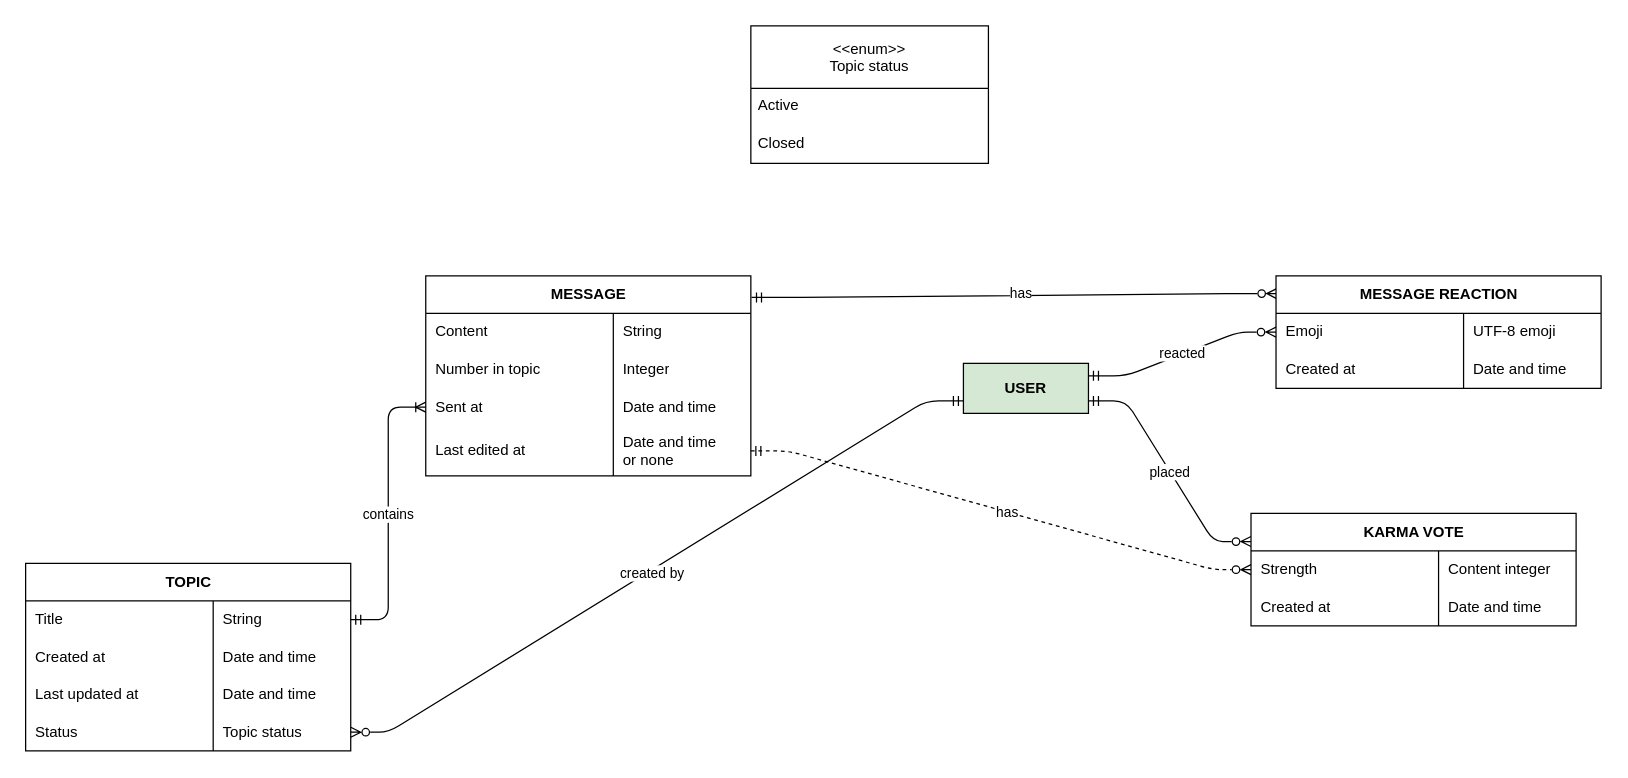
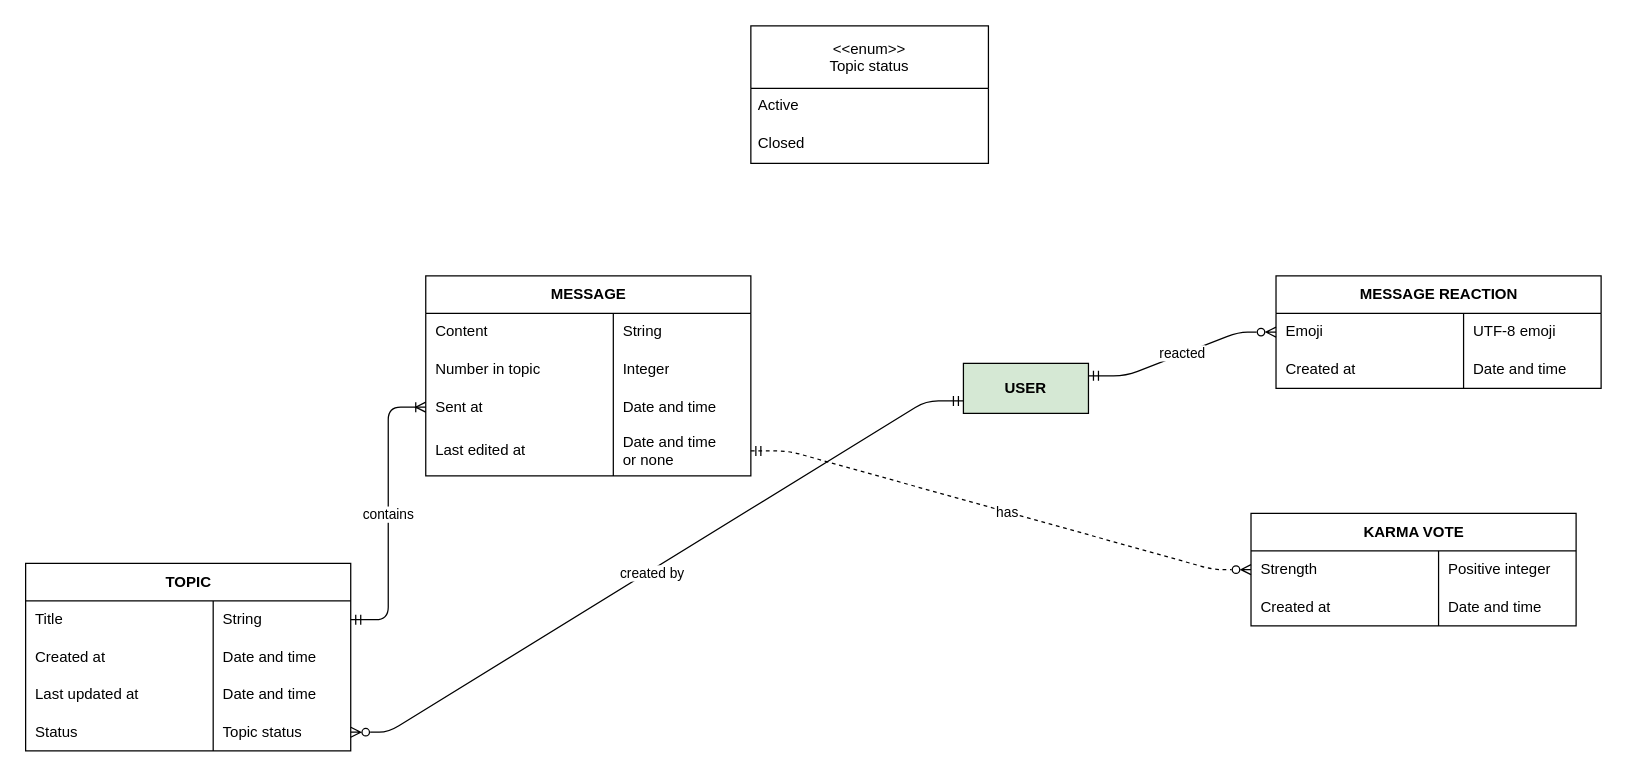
edge "MESSAGE REACTION" -- "MESSAGE": removed, label "has"
edge "USER" -- "KARMA VOTE": removed, label "placed"
node "Content integer": label "Content integer" -> "Positive integer"
